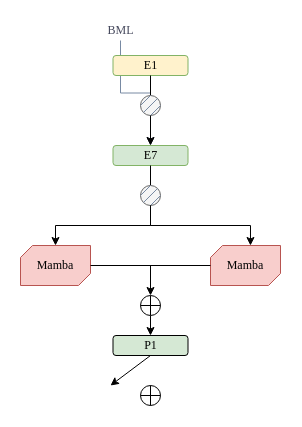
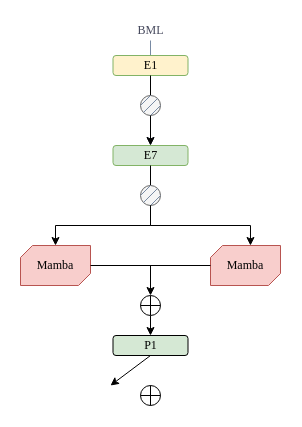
node "BML": moved (121, 31) -> (151, 31)
